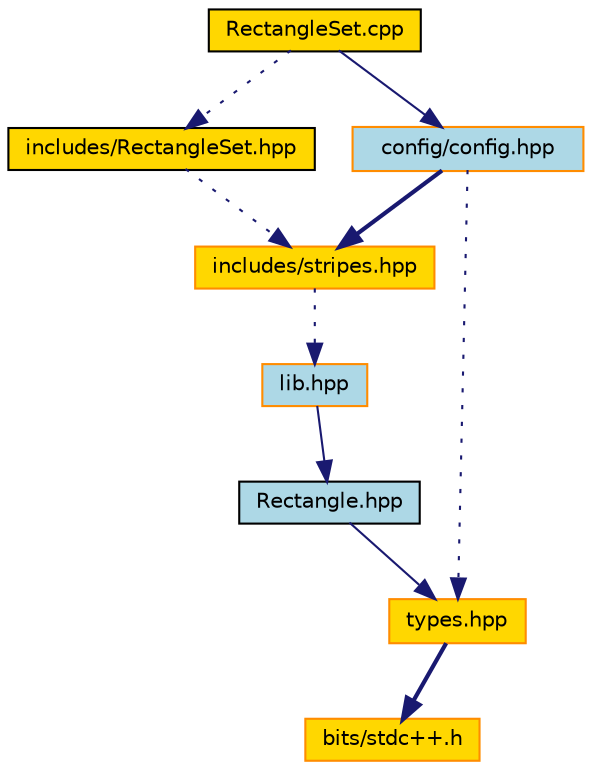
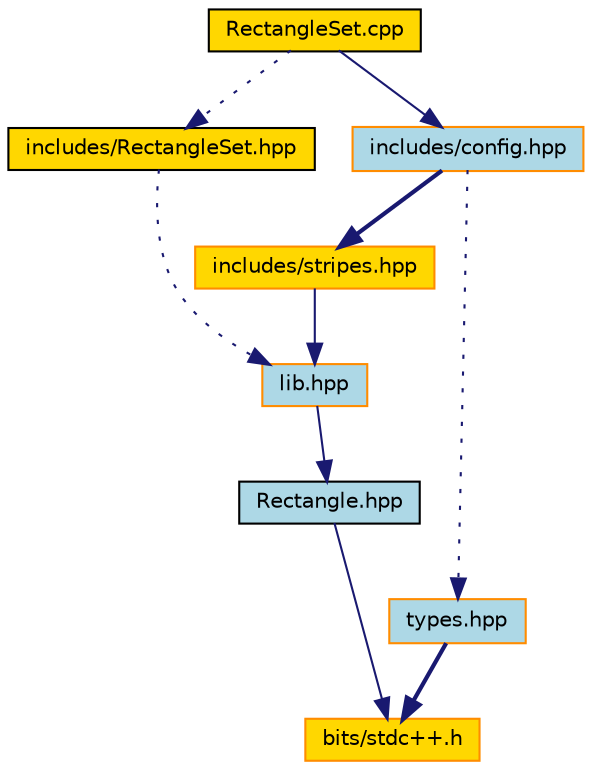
node "config/config.hpp": label "config/config.hpp" -> "includes/config.hpp"
edge "includes/RectangleSet.hpp" -> "includes/stripes.hpp": now "includes/RectangleSet.hpp" -> "lib.hpp"
edge "includes/stripes.hpp" -> "lib.hpp": style dotted -> solid
edge "Rectangle.hpp" -> "types.hpp": now "Rectangle.hpp" -> "bits/stdc++.h"
node "types.hpp": fillcolor gold -> lightblue
